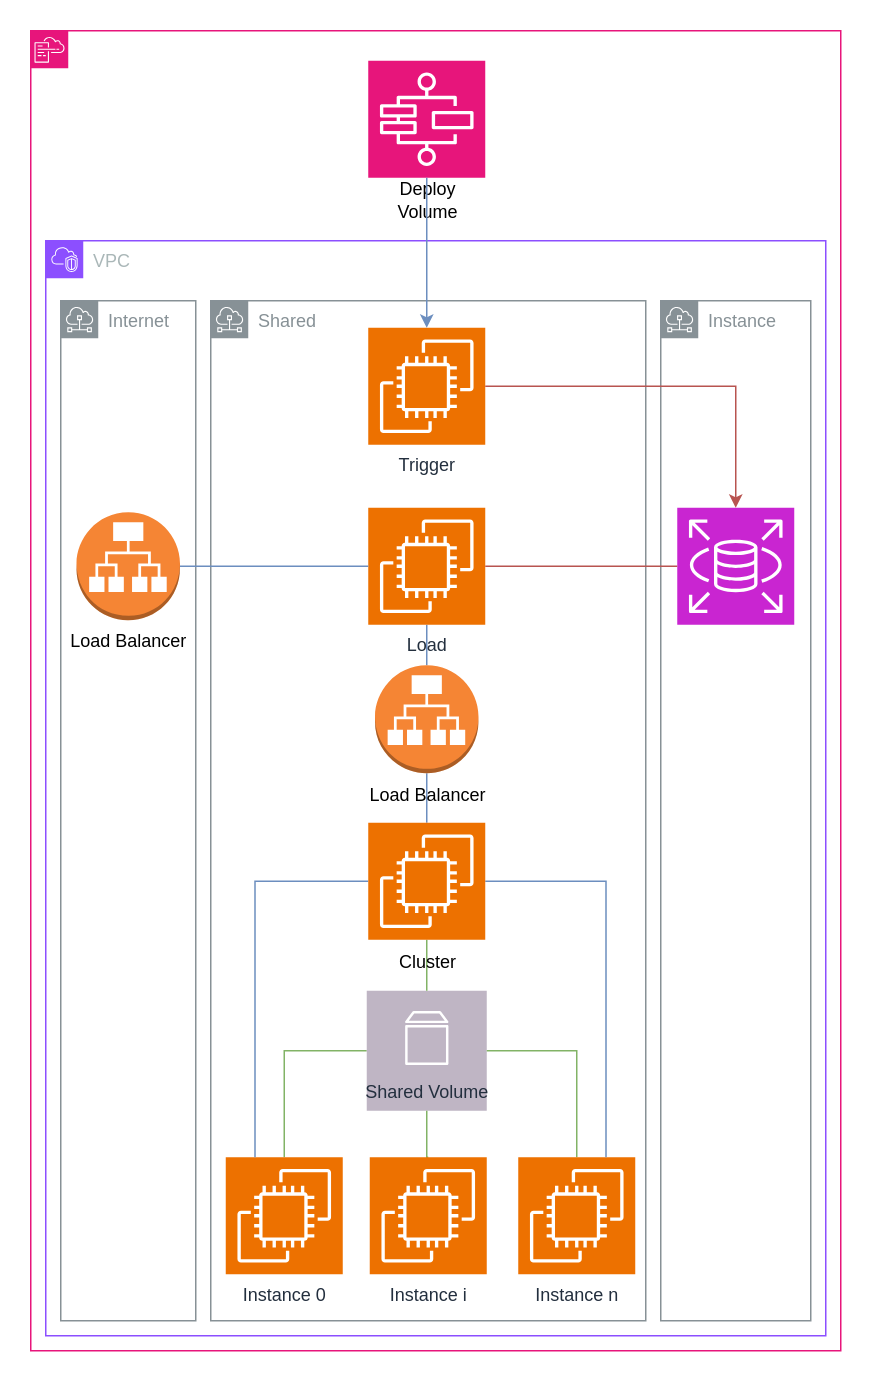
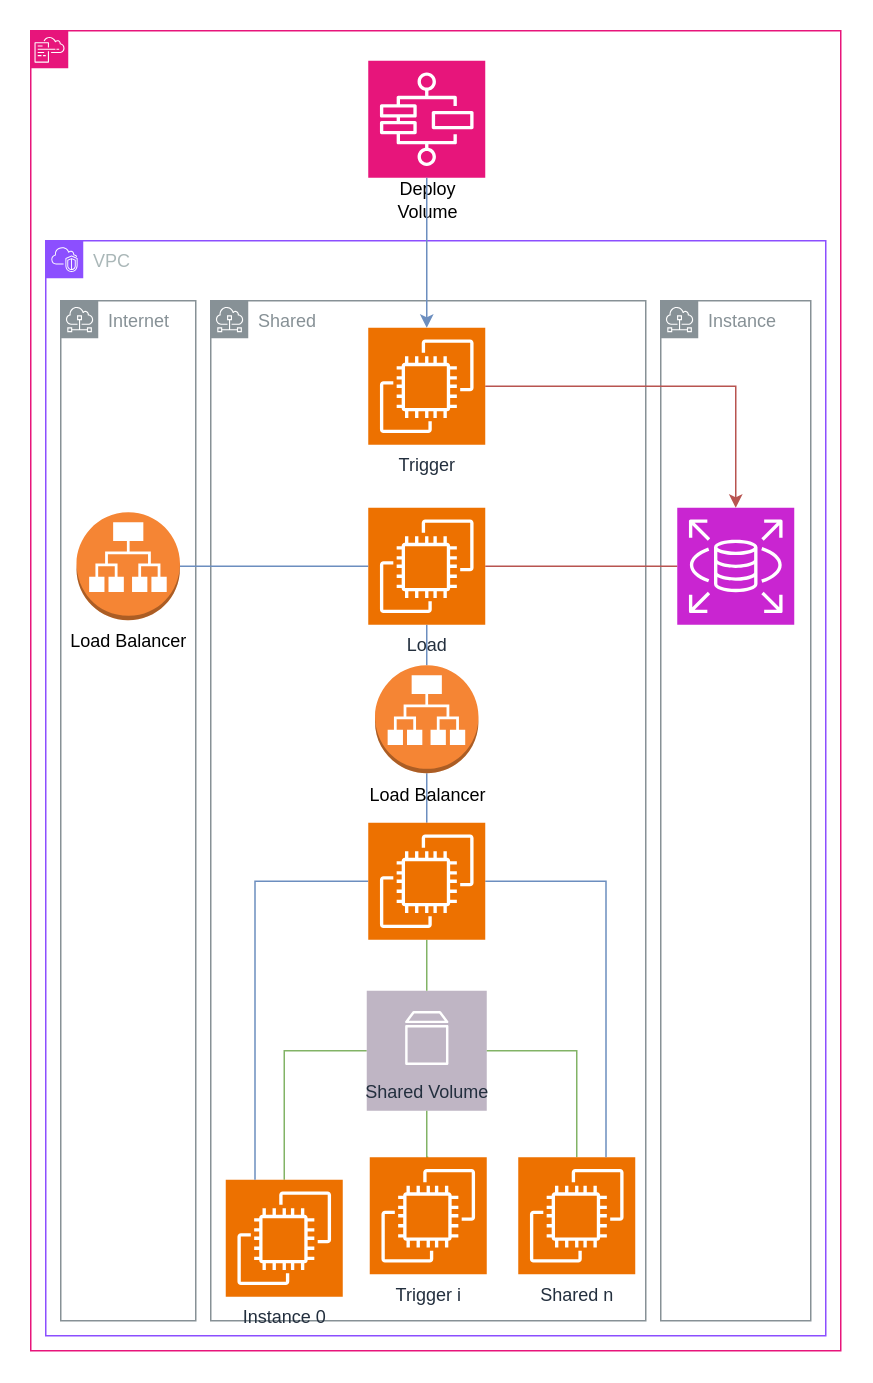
node "Cluster": removed
node "Instance 0": moved (284, 1216) -> (284, 1238)
node "Instance i": label "Instance i" -> "Trigger i"
node "Instance n": label "Instance n" -> "Shared n"
